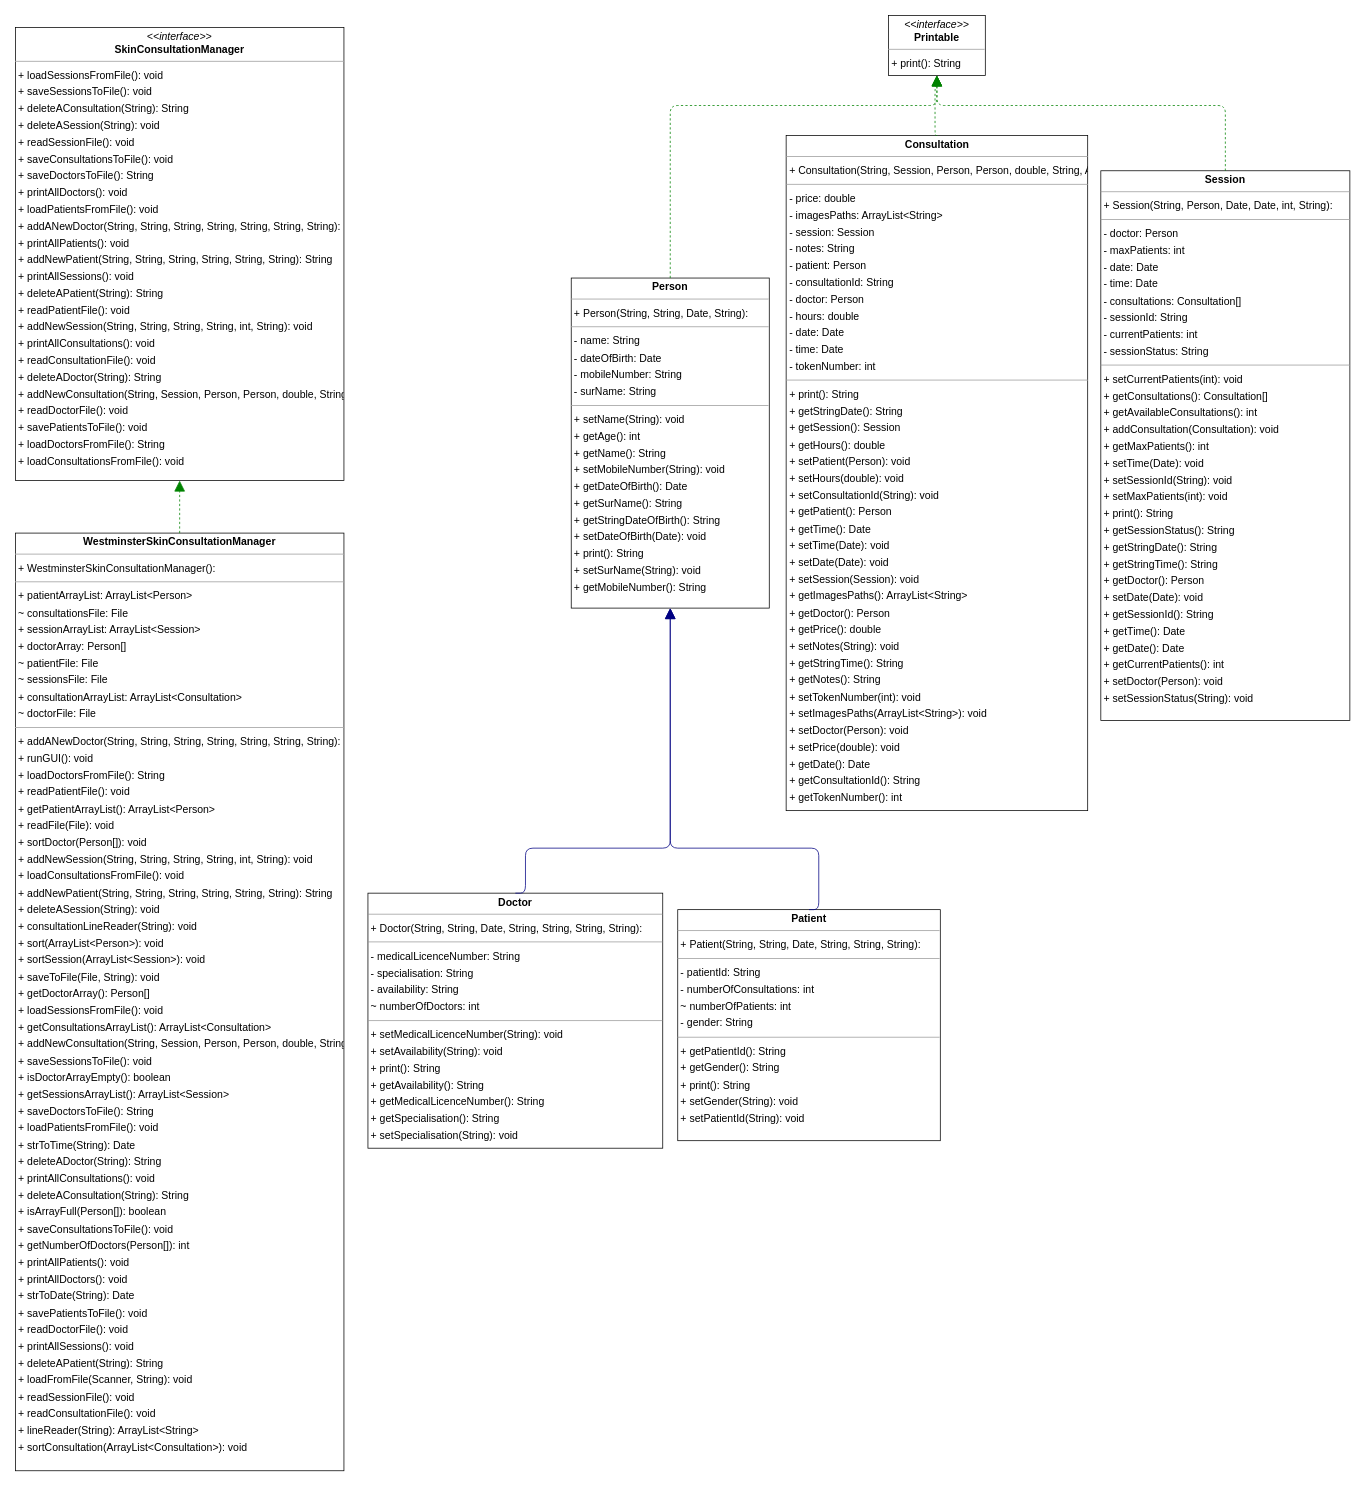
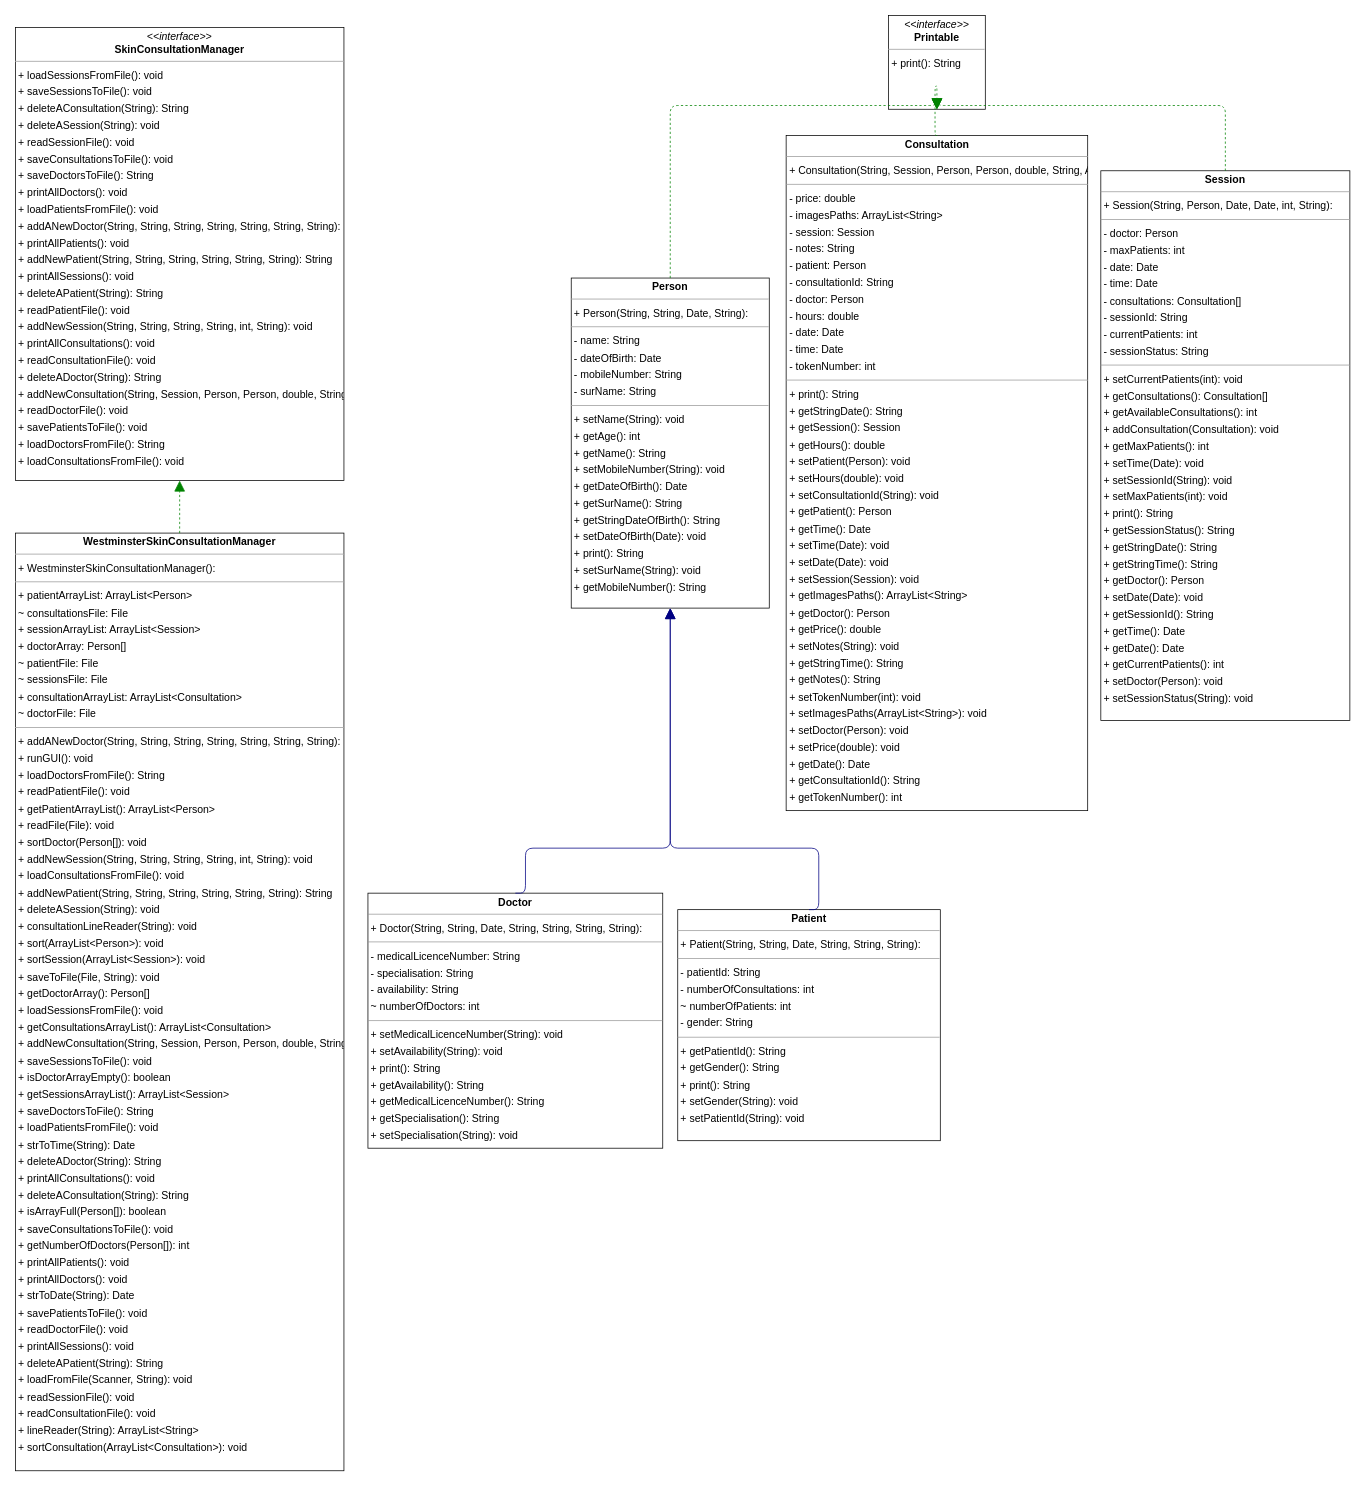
node "<<interface>> Printable + print(): String": size 97x60 -> 97x94
